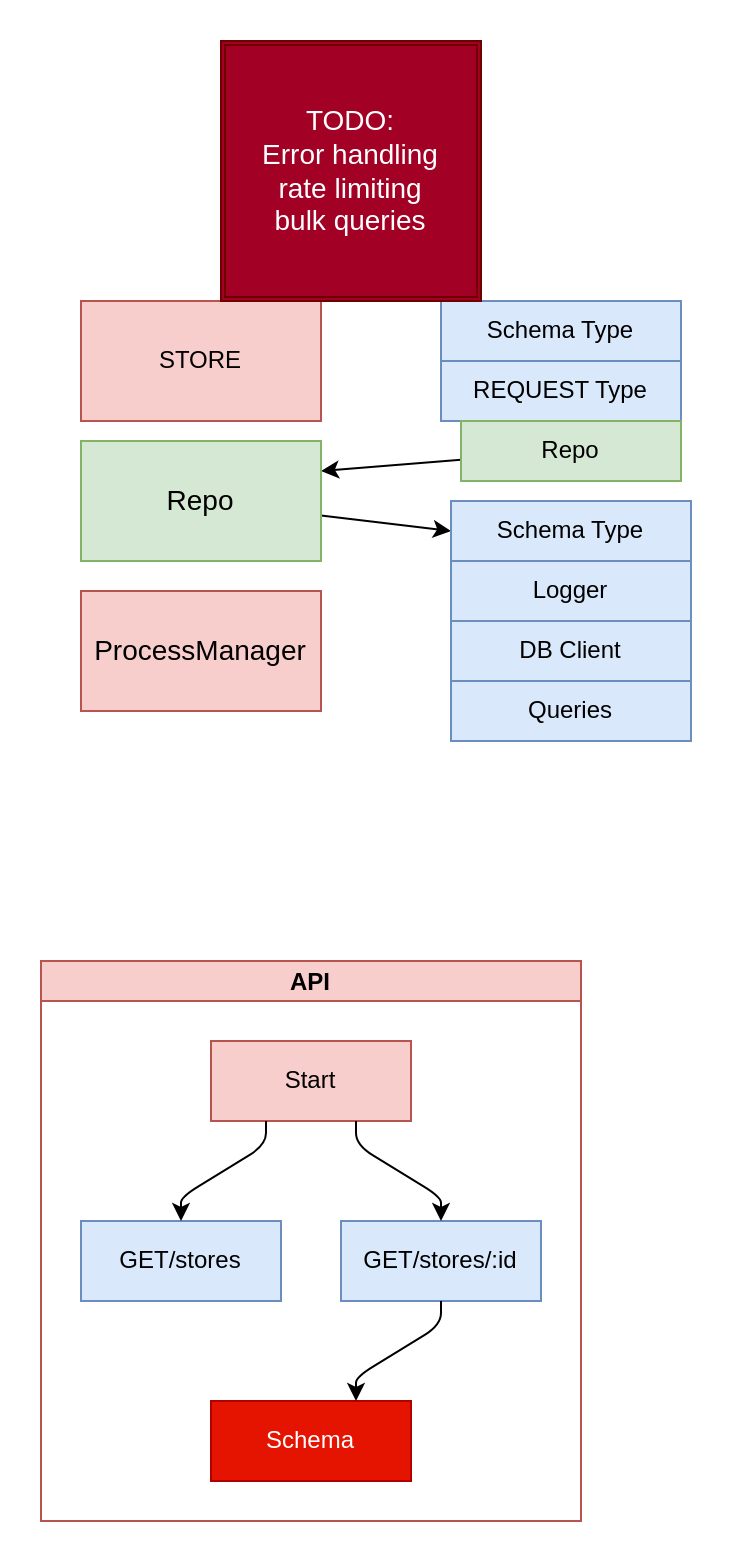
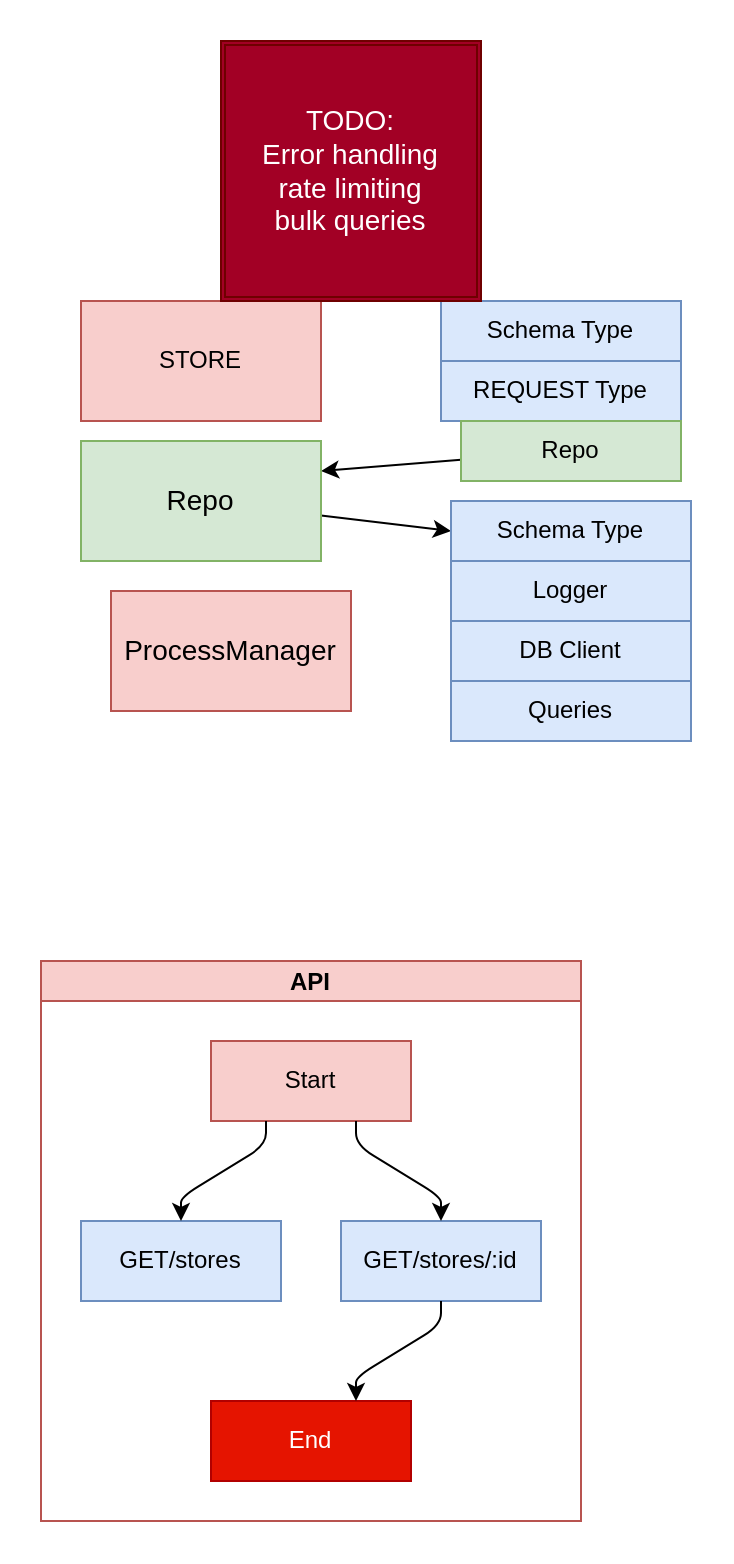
node "ProcessManager": moved (201, 651) -> (231, 651)
node "Schema": label "Schema" -> "End"
